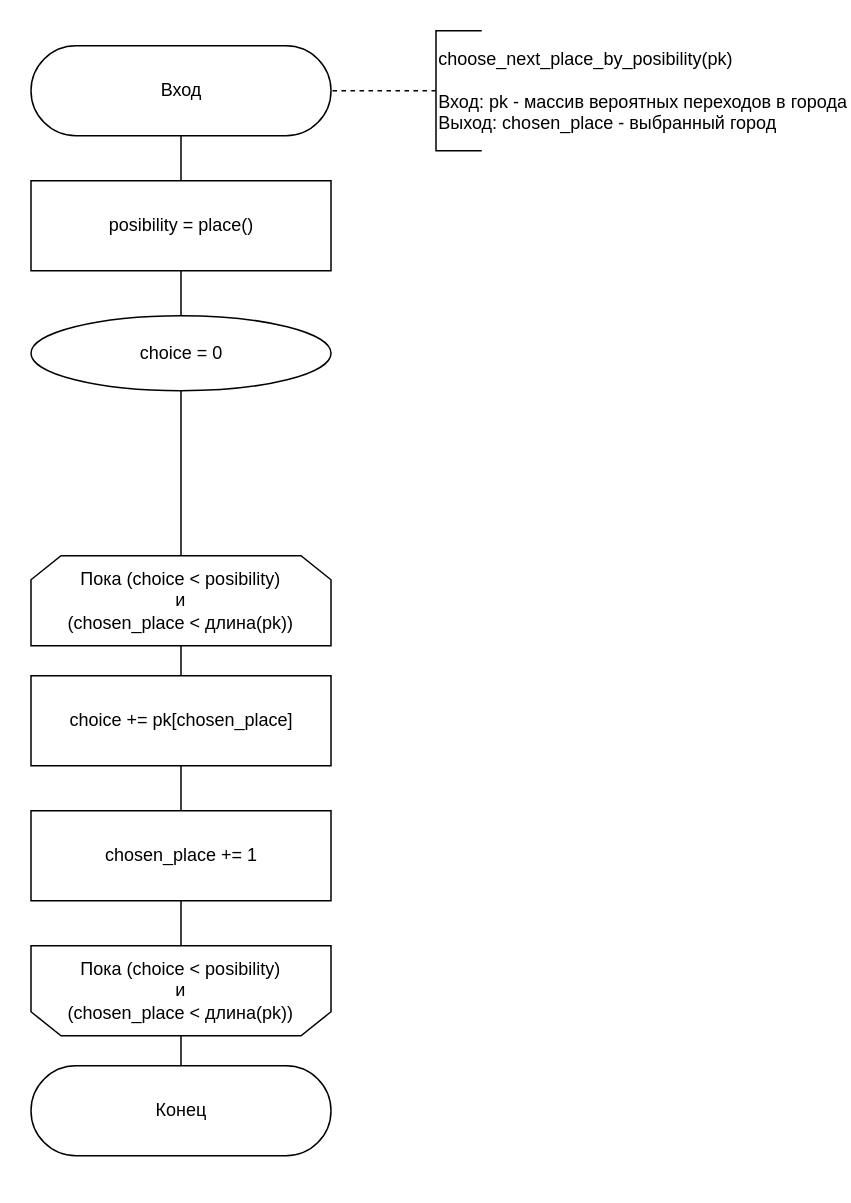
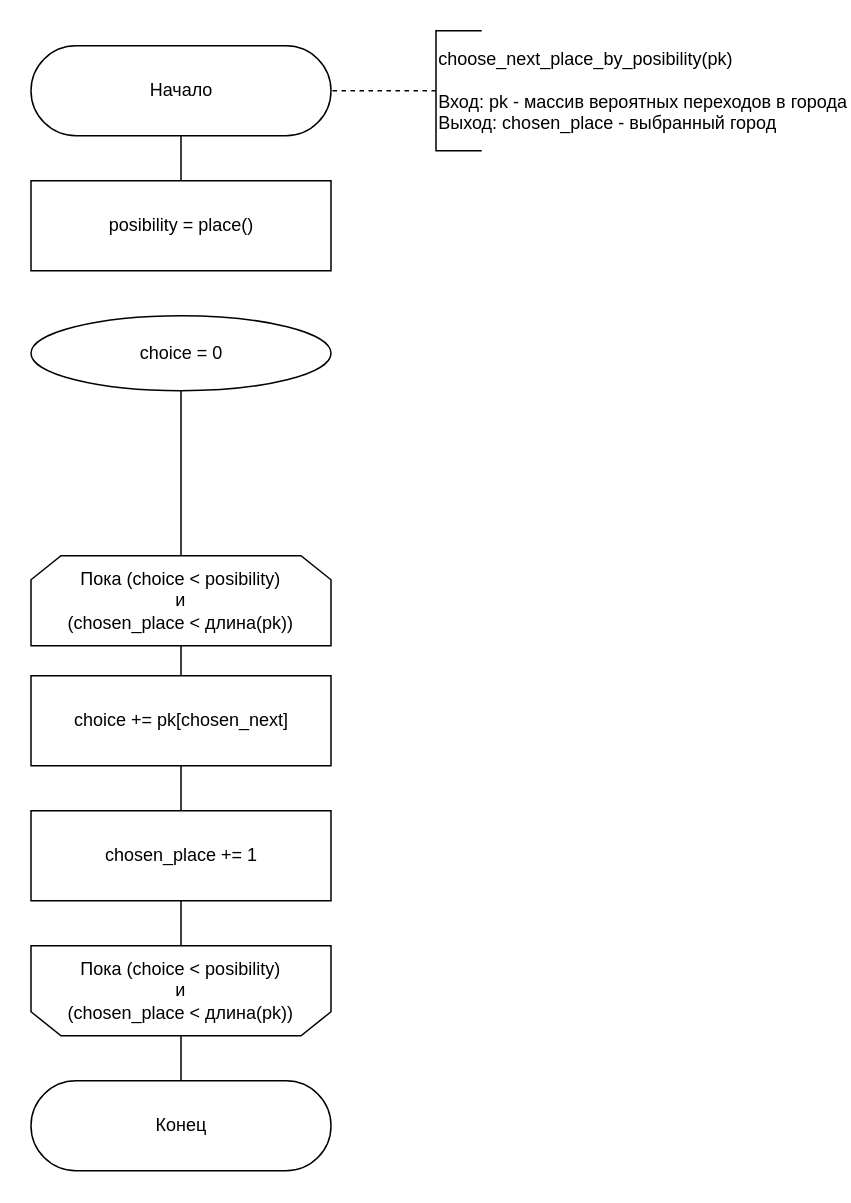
node "Вход": label "Вход" -> "Начало"
edge "posibility = place()" -- "choice = 0": removed
node "choice += pk[chosen_place]": label "choice += pk[chosen_place]" -> "choice += pk[chosen_next]"
node "Конец": moved (181, 1111) -> (181, 1126)
